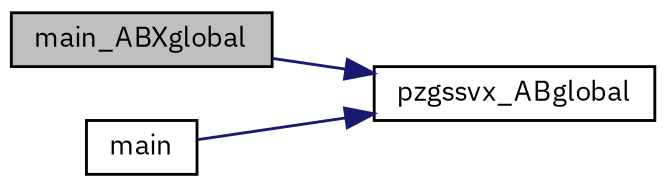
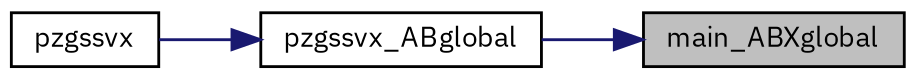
edge "main_ABXglobal" -> "pzgssvx_ABglobal": reversed
node "main": label "main" -> "pzgssvx"
